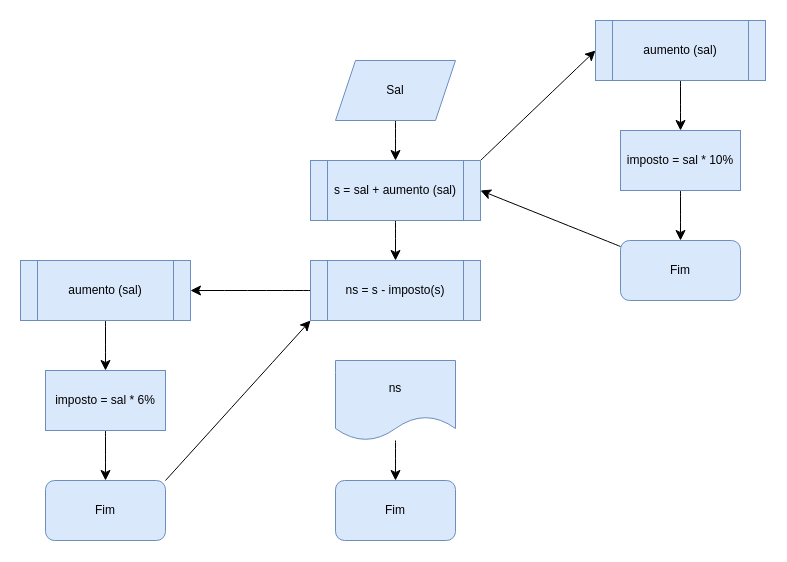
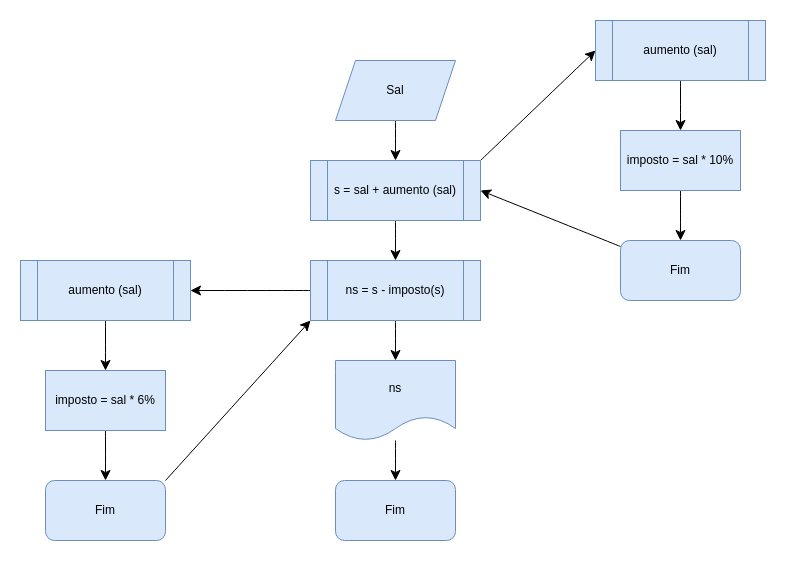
edge "ns = s - imposto(s)" -> "ns": added
